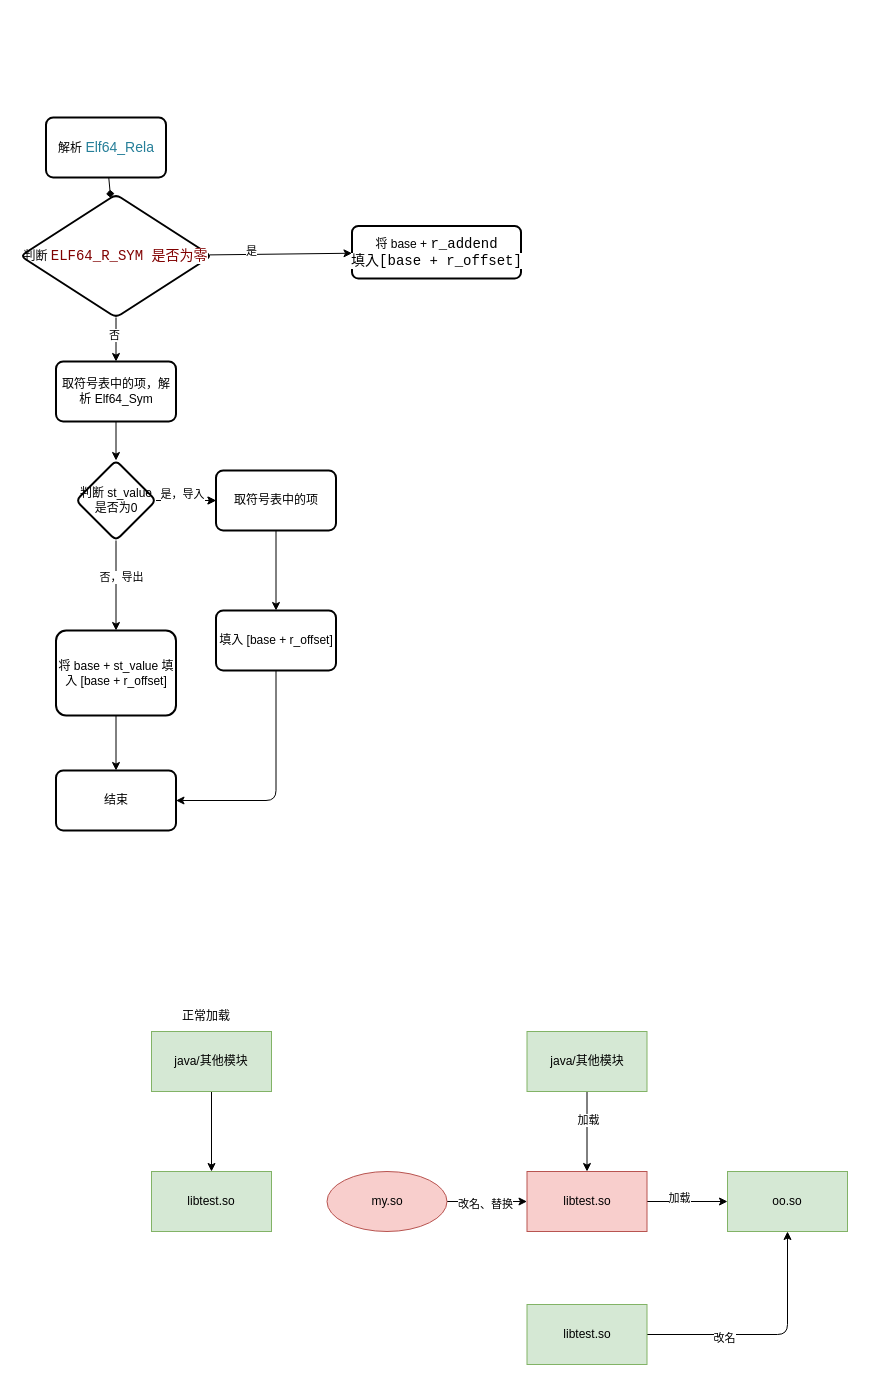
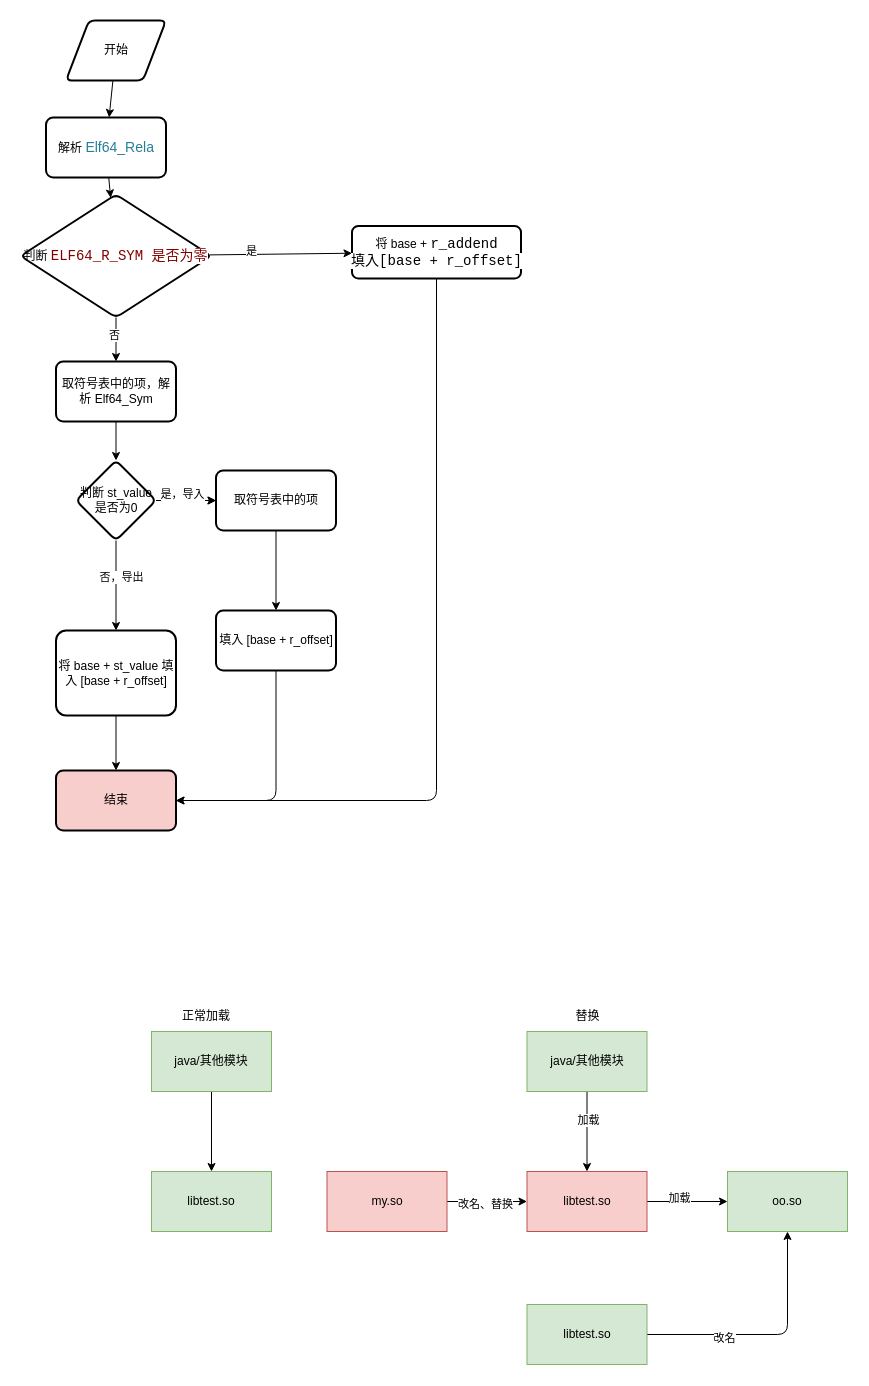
node "开始": added
edge "开始" -> "解析 Elf64_Rela": added
edge "解析 Elf64_Rela" -> "判断 ELF64_R_SYM 是否为零": arrowhead diamond -> classic
edge "将 base + r_addend 填入[base + r_offset]" -> "结束": added
node "结束": fillcolor #ffffff -> #f8cecc
node "替换": added
node "my.so": shape ellipse -> rectangle
